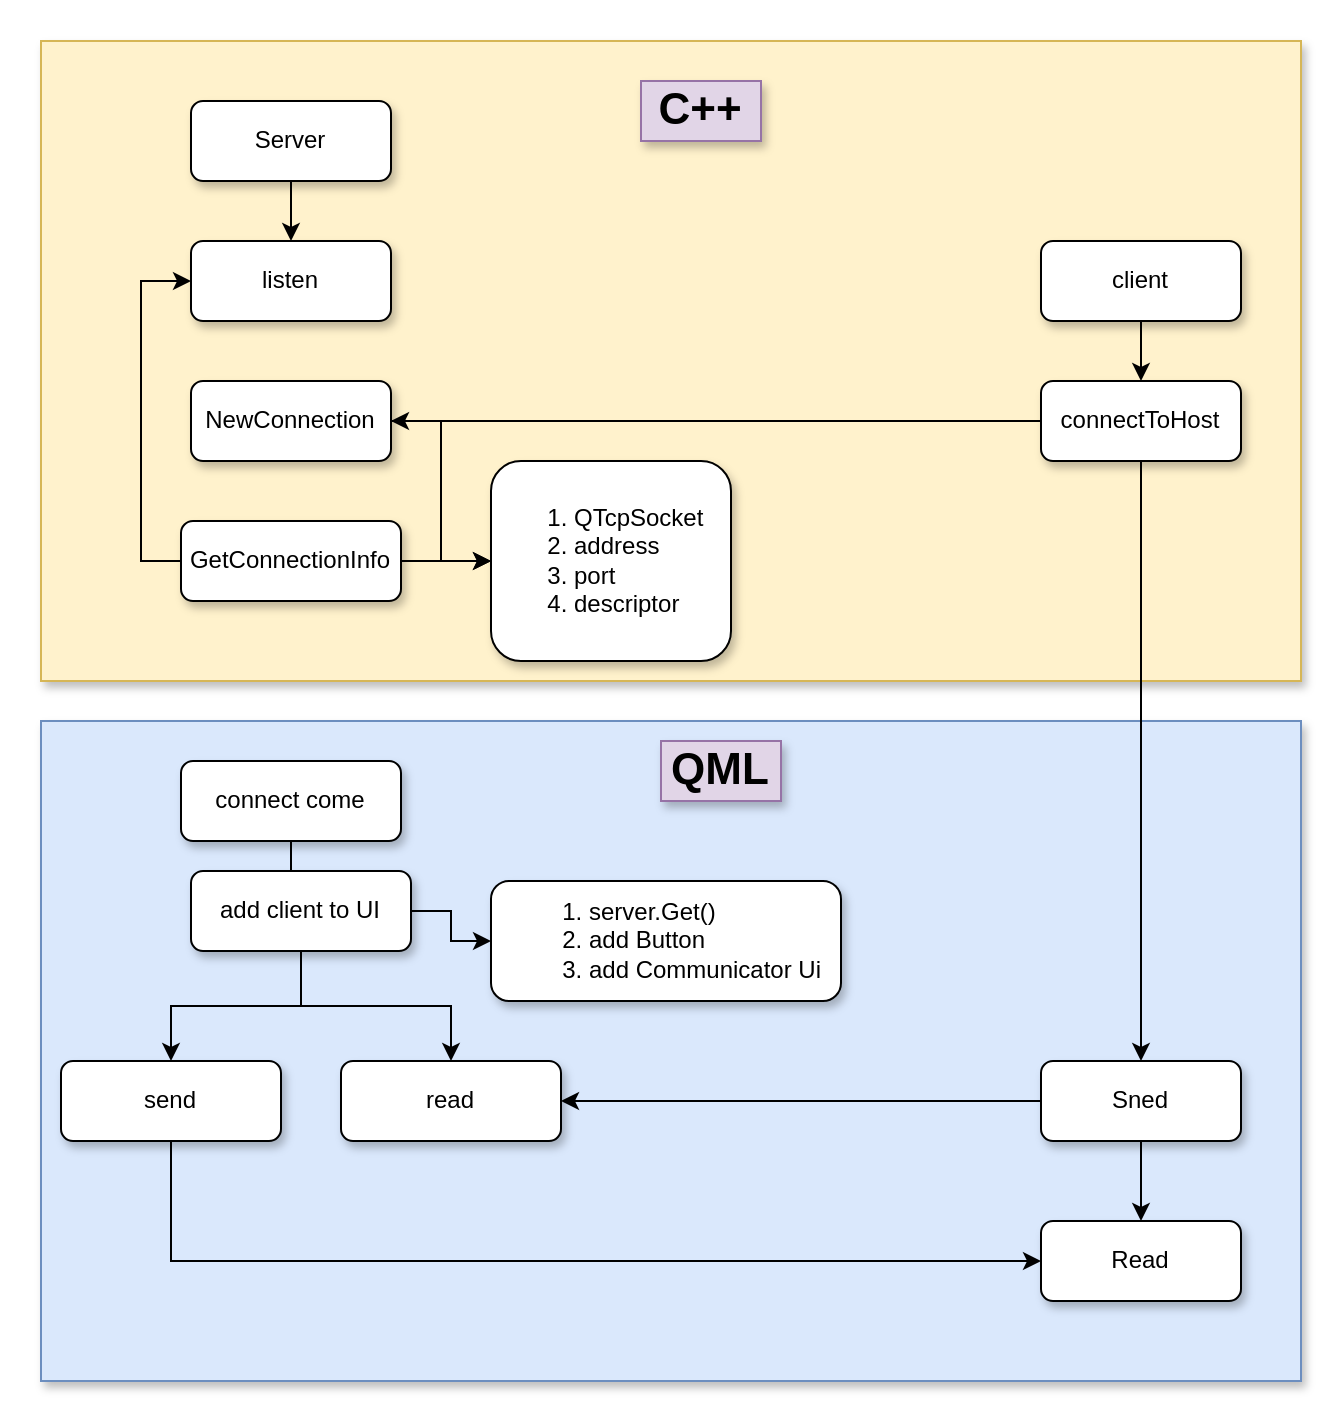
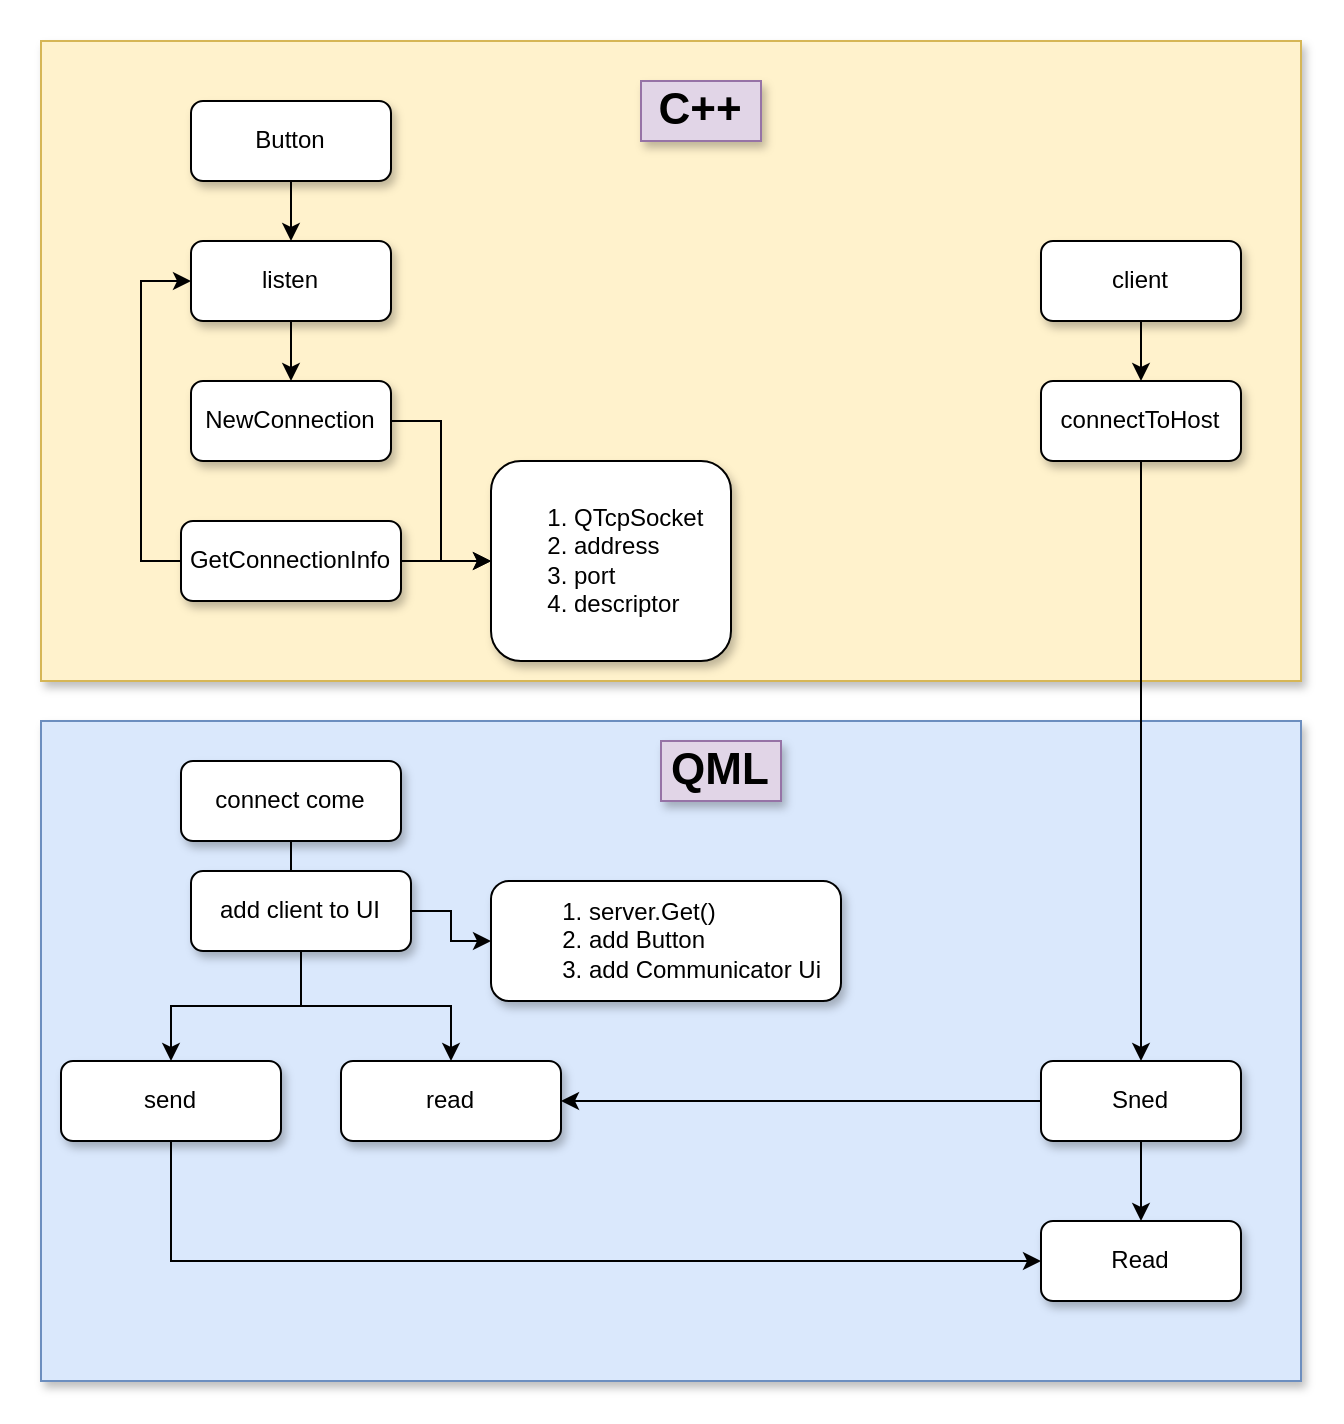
node "Server": label "Server" -> "Button"
edge "listen" -> "NewConnection": added
edge "connectToHost" -> "NewConnection": removed
